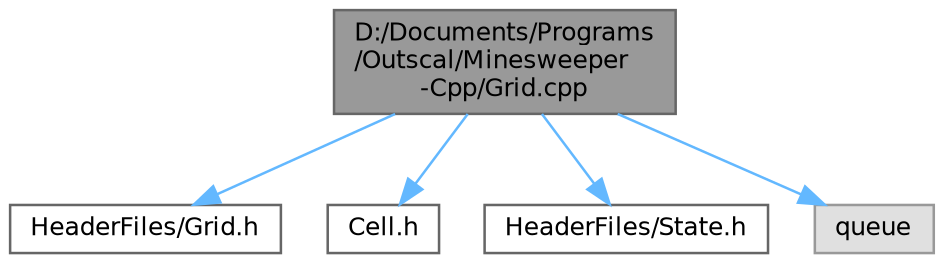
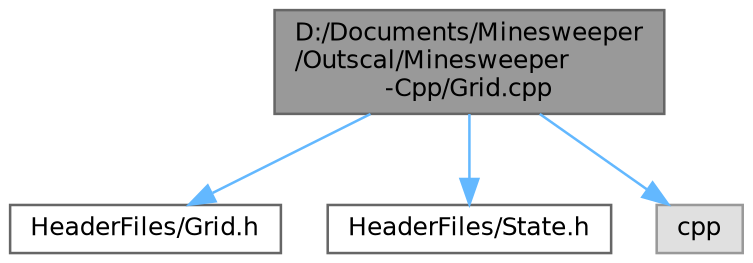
node "D:/Documents/Programs /Outscal/Minesweeper -Cpp/Grid.cpp": label "D:/Documents/Programs /Outscal/Minesweeper -Cpp/Grid.cpp" -> "D:/Documents/Minesweeper /Outscal/Minesweeper -Cpp/Grid.cpp"
node "Cell.h": removed
node "queue": label "queue" -> "cpp"
